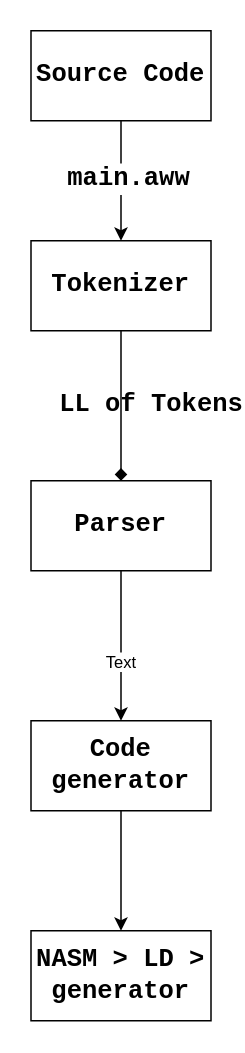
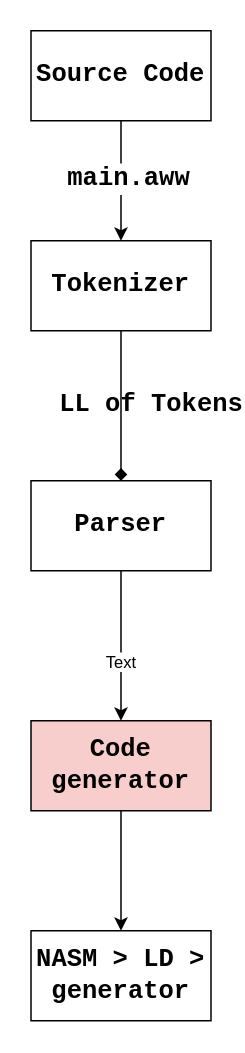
node "Code generator": fillcolor #ffffff -> #f8cecc
